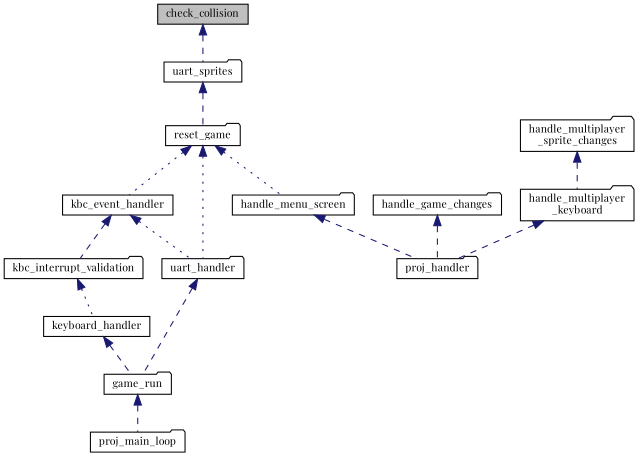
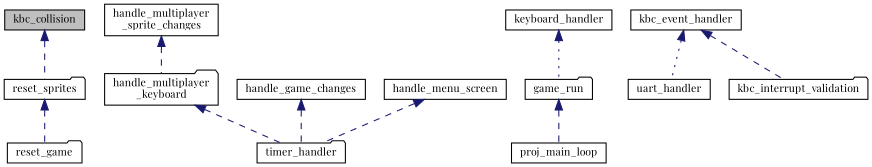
node "check_collision": label "check_collision" -> "kbc_collision"
node "uart_sprites": label "uart_sprites" -> "reset_sprites"
node "handle_multiplayer _sprite_changes": shape folder -> box
edge "handle_menu_screen" -> "reset_game": removed
edge "kbc_event_handler" -> "reset_game": removed
node "handle_menu_screen": shape folder -> box
node "handle_game_changes": shape folder -> box
edge "uart_handler" -> "reset_game": removed
node "uart_handler": shape folder -> box
node "proj_handler": label "proj_handler" -> "timer_handler"
edge "keyboard_handler" -> "kbc_interrupt_validation": removed
edge "game_run" -> "uart_handler": removed
edge "game_run" -> "keyboard_handler": style dashed -> dotted
node "proj_main_loop": shape folder -> box
